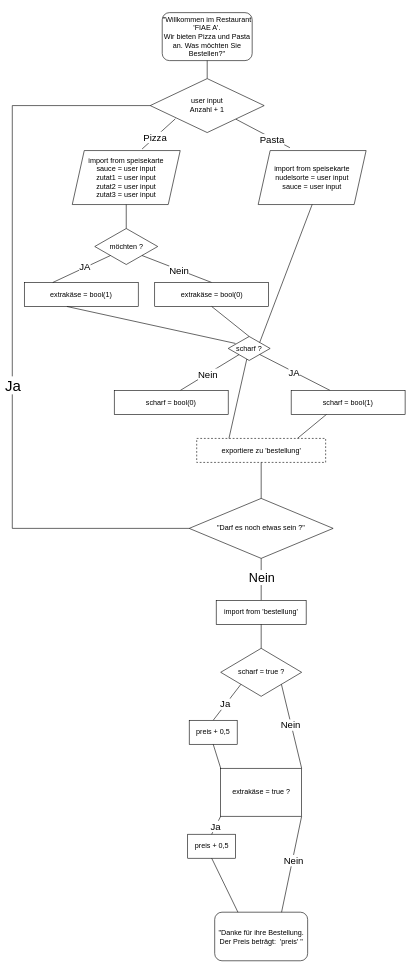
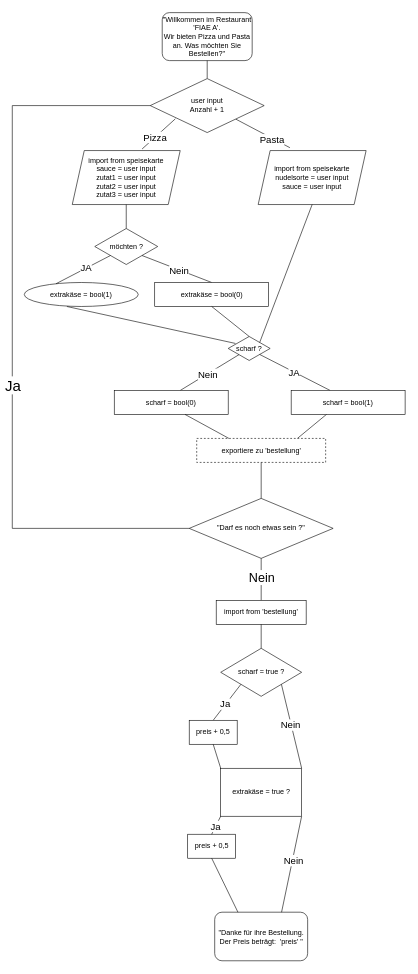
node "extrakäse = bool(1)": shape rectangle -> ellipse
edge "scharf ?" -- "exportiere zu 'bestellung'": now "scharf = bool(0)" -- "exportiere zu 'bestellung'"
